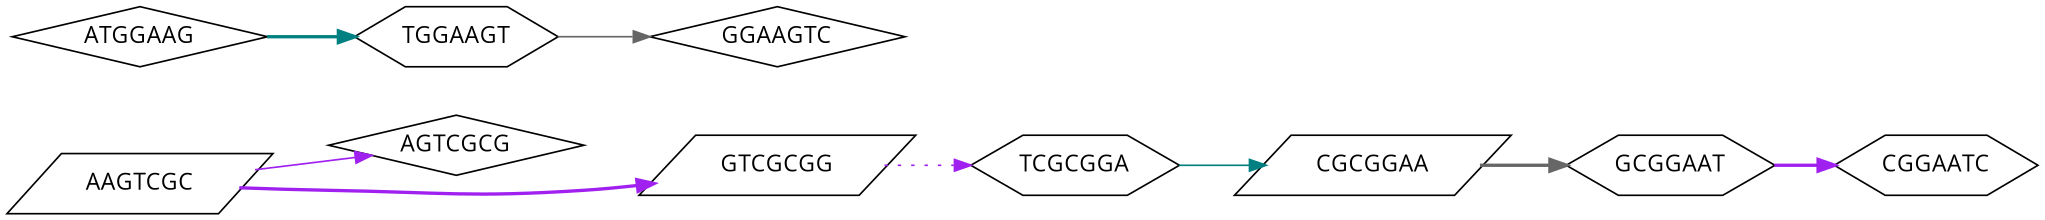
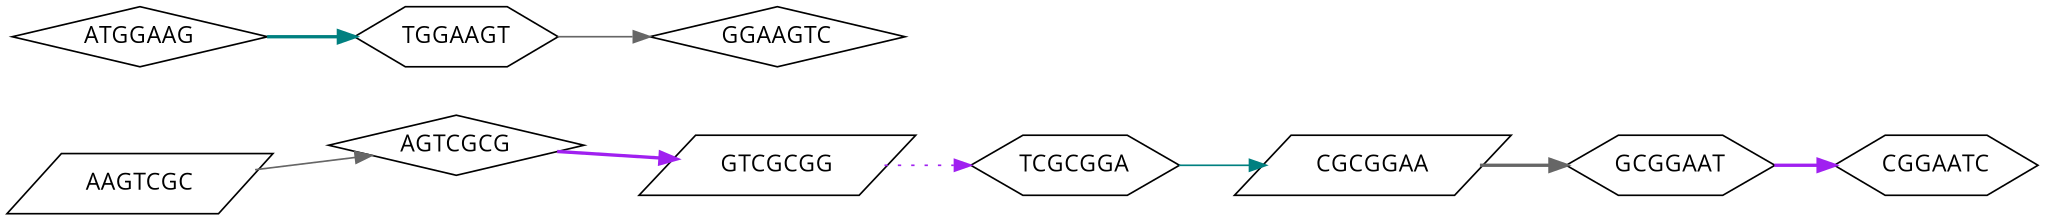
edge "AAGTCGC" -> "AGTCGCG": color purple -> gray40
edge "AAGTCGC" -> "GTCGCGG": now "AGTCGCG" -> "GTCGCGG"
